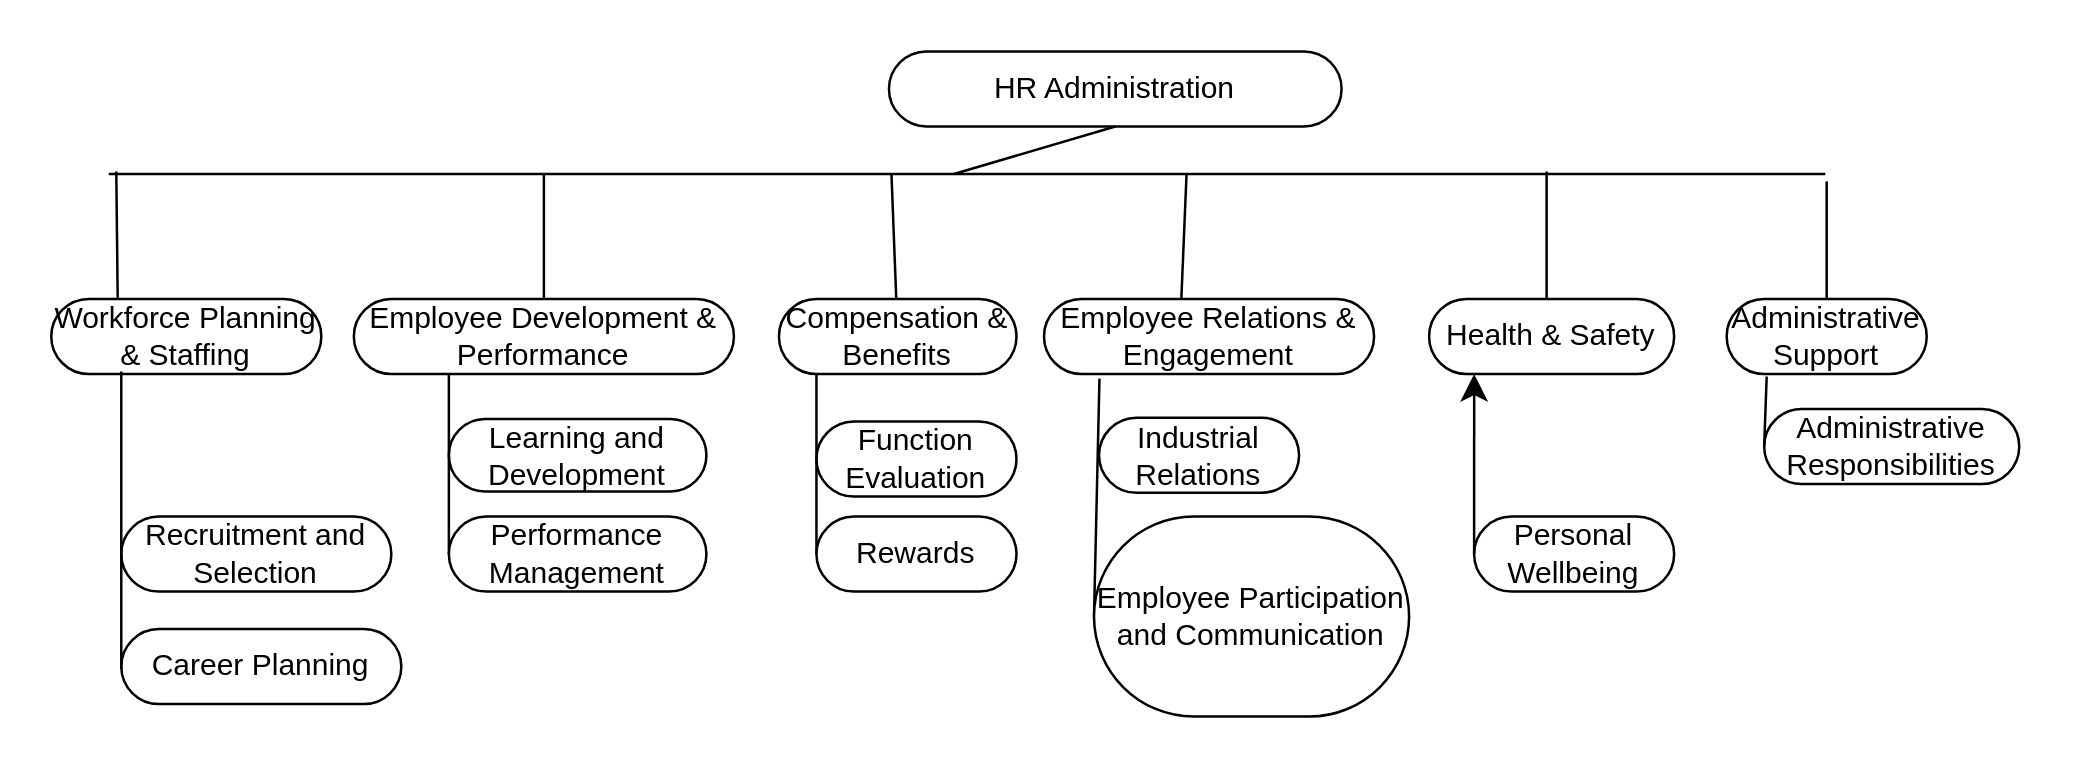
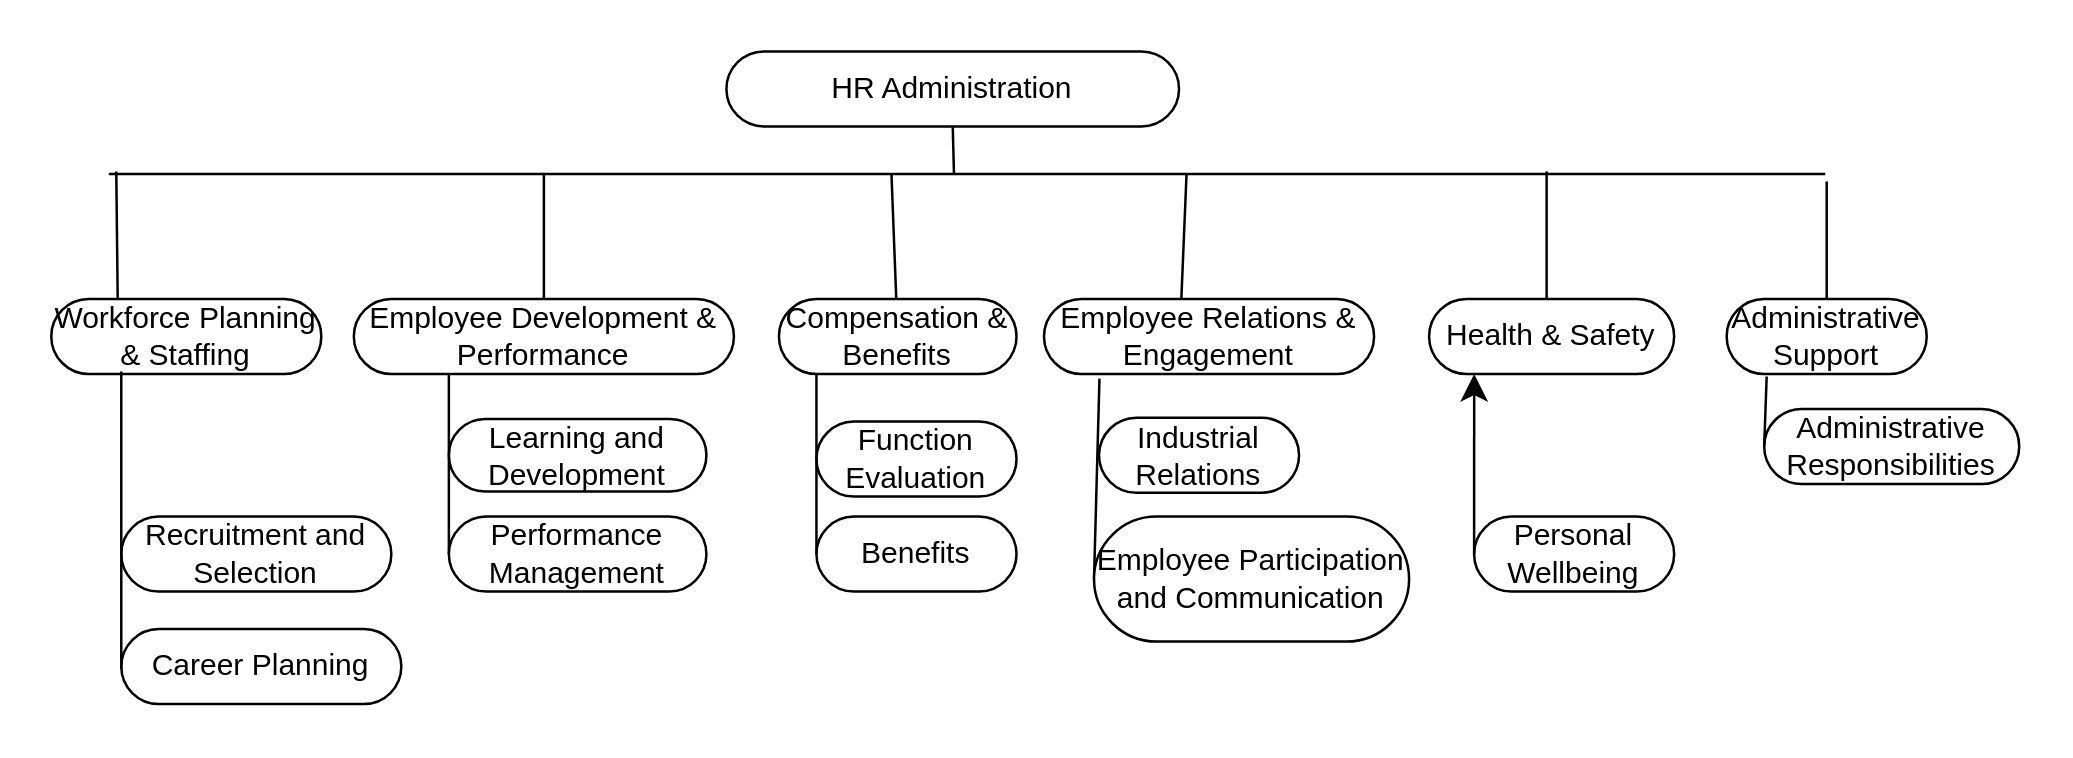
node "HR Administration": moved (1115, 89) -> (953, 89)
node "Rewards": label "Rewards" -> "Benefits"
node "Employee Participation and Communication": size 315x200 -> 315x125
